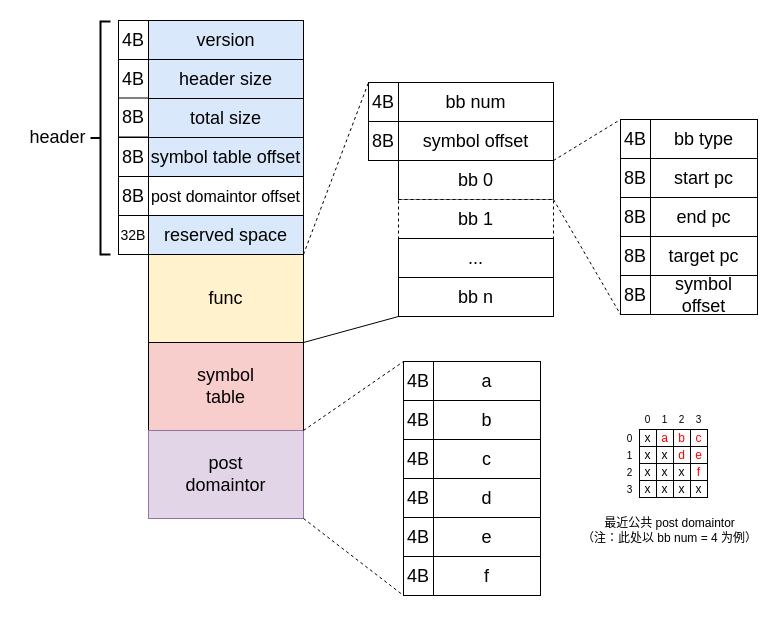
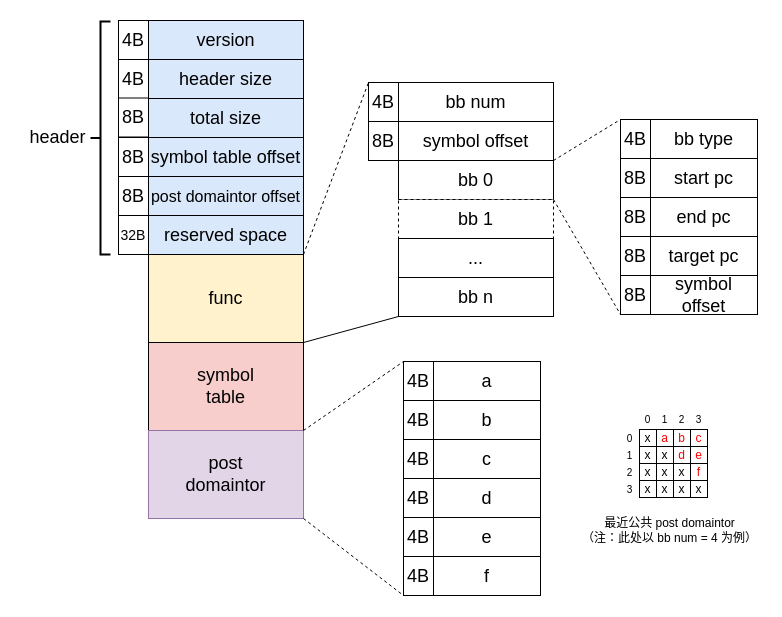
node "post domaintor offset": fillcolor #ffffff -> #dae8fc
